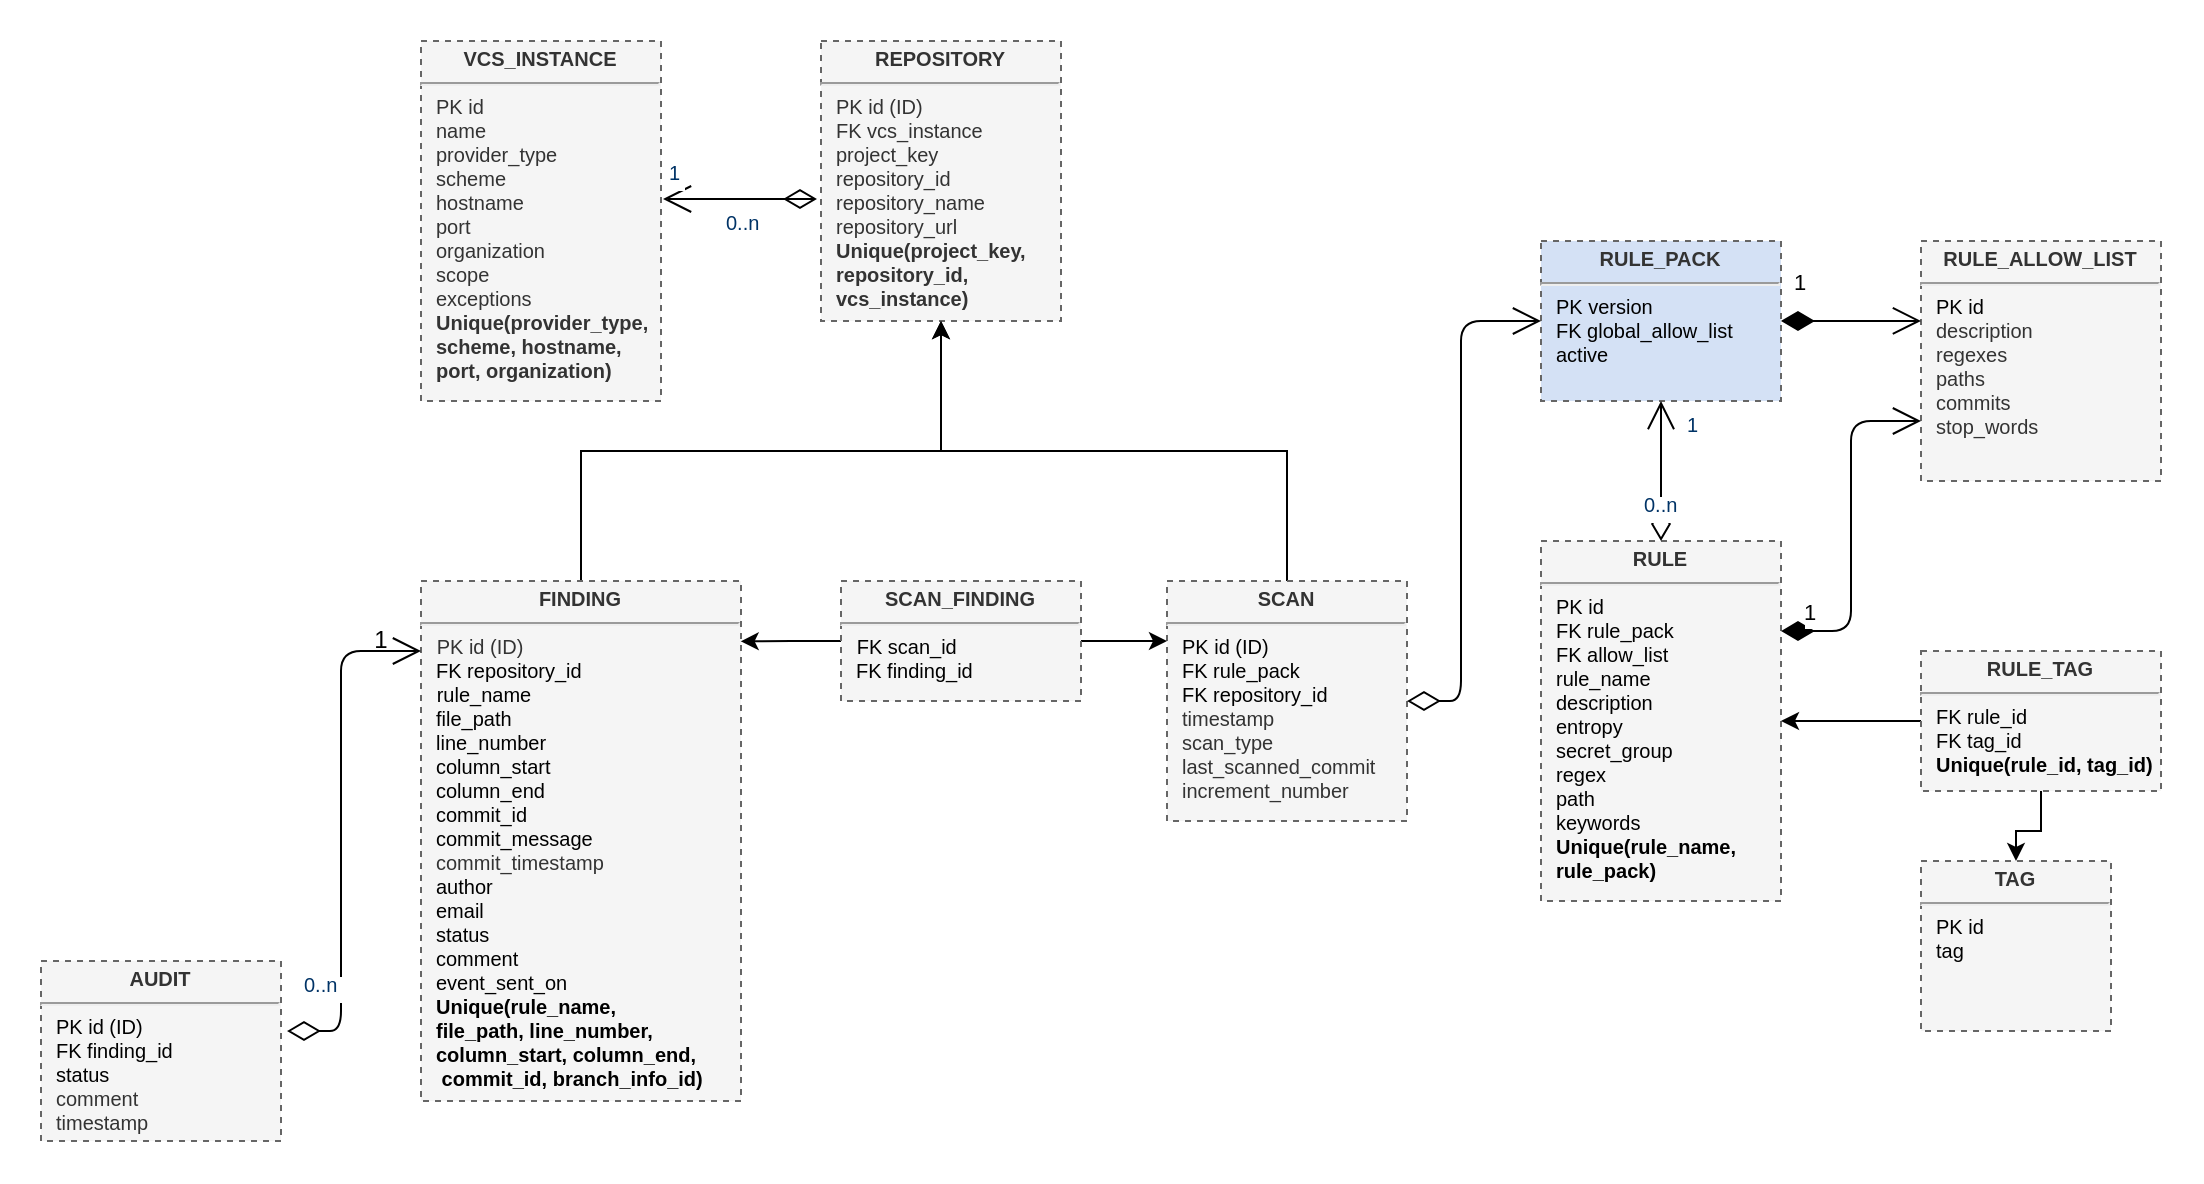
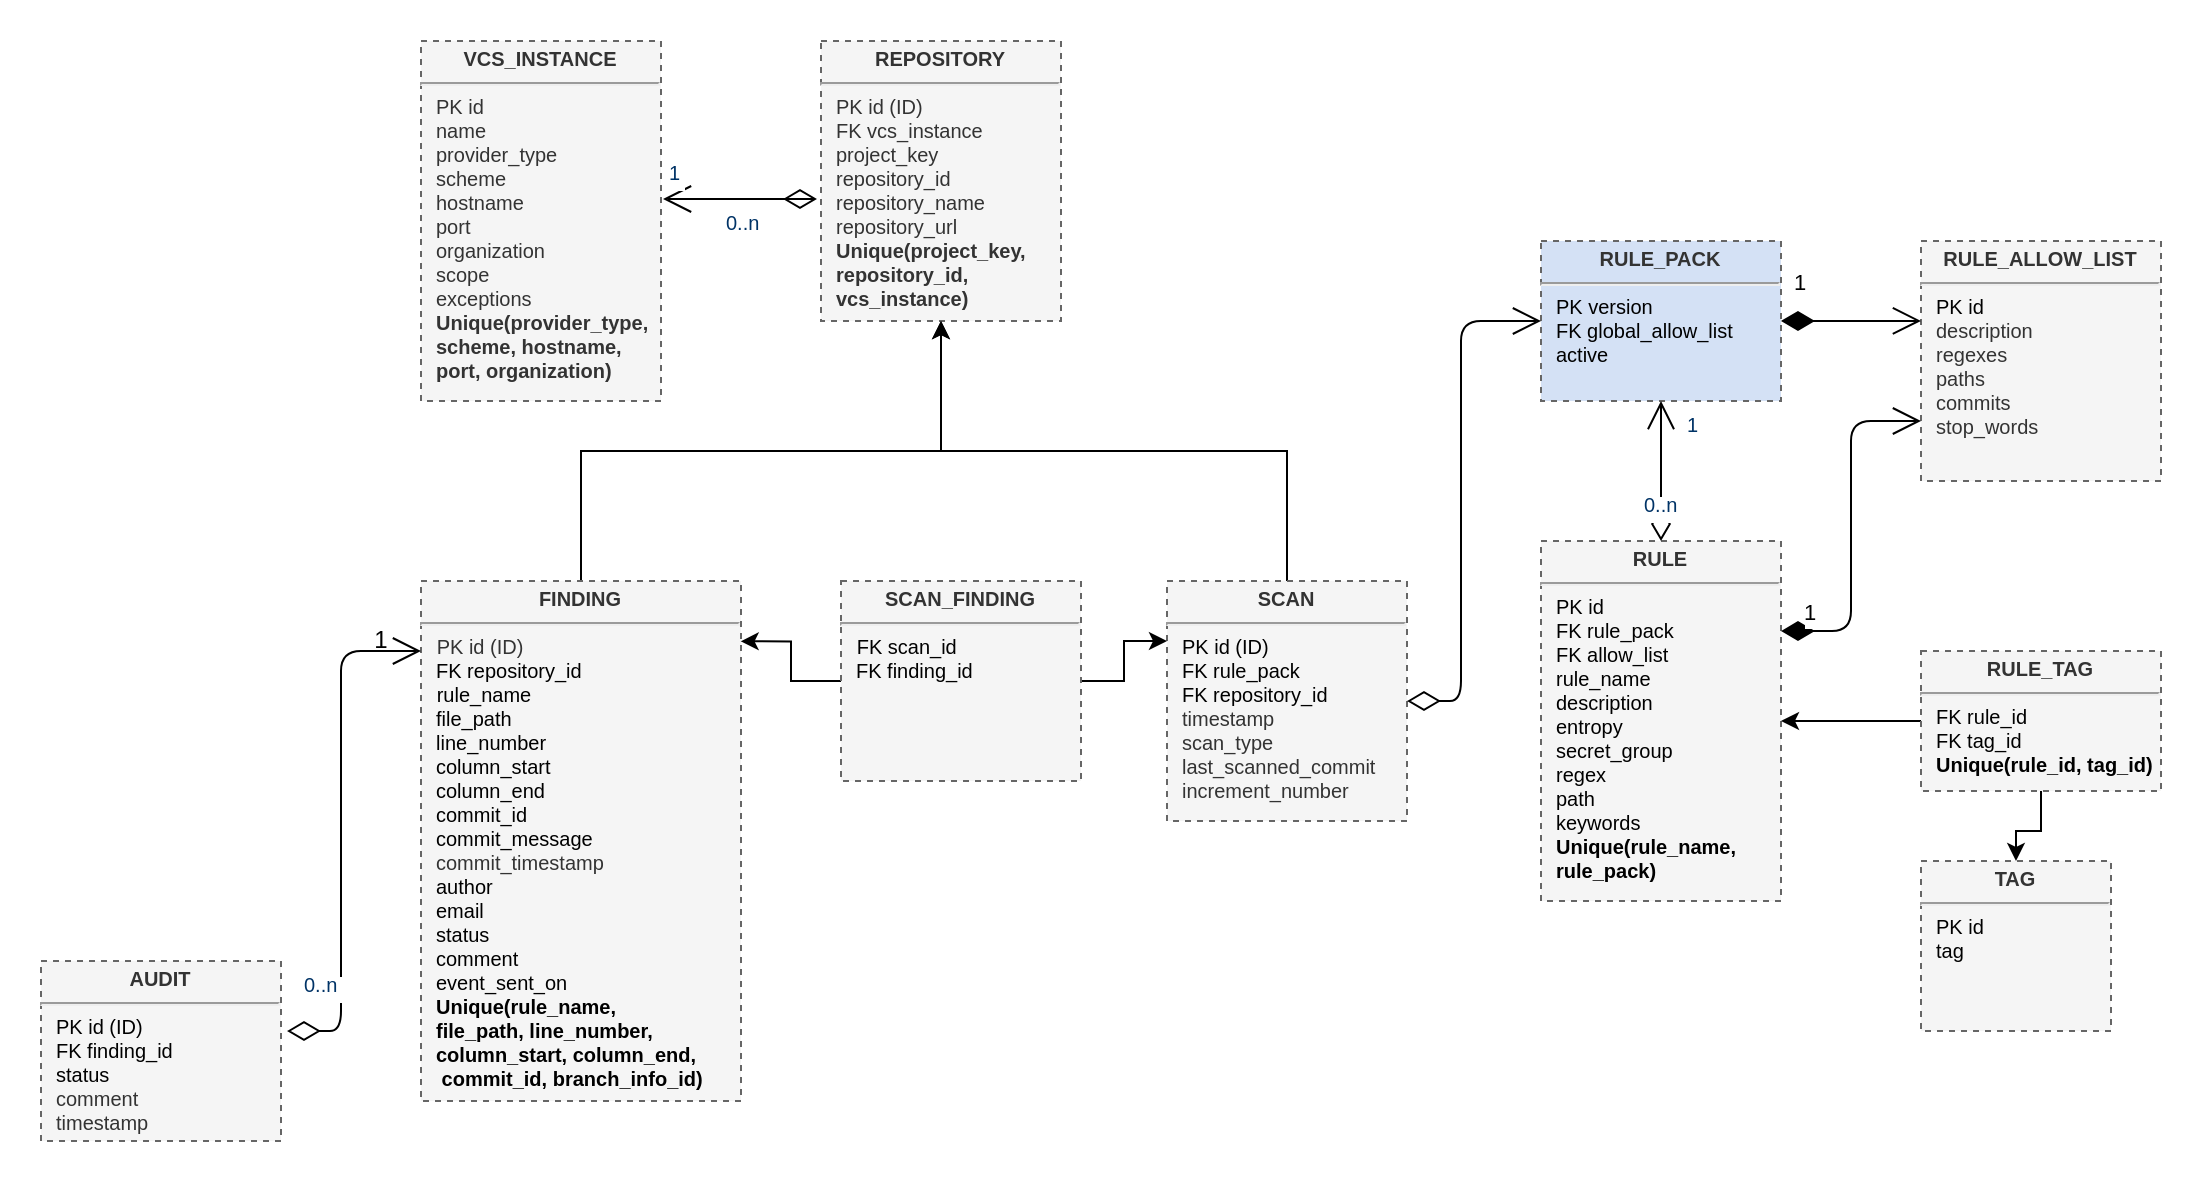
node "SCAN_FINDING FK scan_id FK finding_id": size 240x120 -> 240x200
